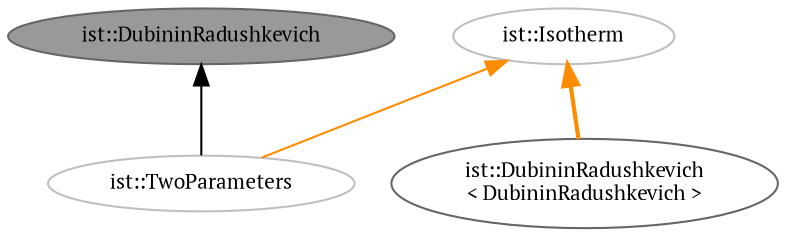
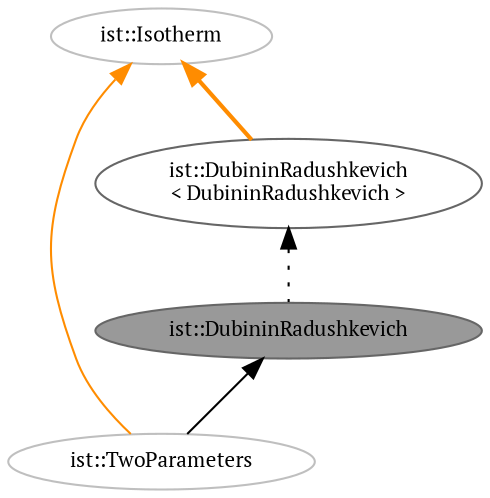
edge "ist::DubininRadushkevich" -> "ist::DubininRadushkevich < DubininRadushkevich >": added
